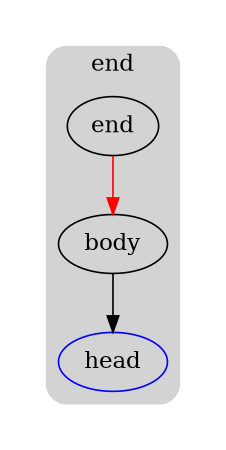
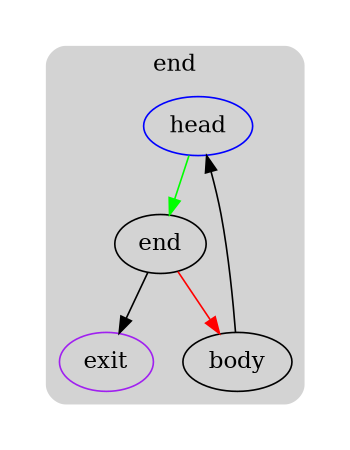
edge "head" -> "end": added
node "exit": added
